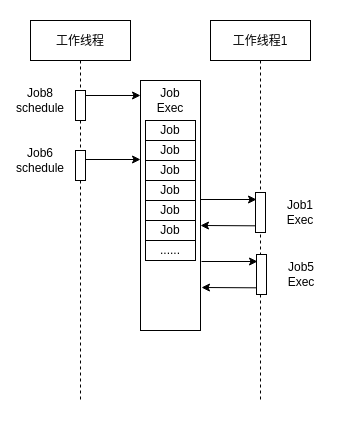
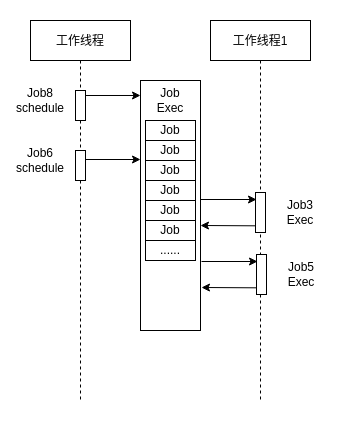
node "Job1 Exec": label "Job1 Exec" -> "Job3 Exec"
